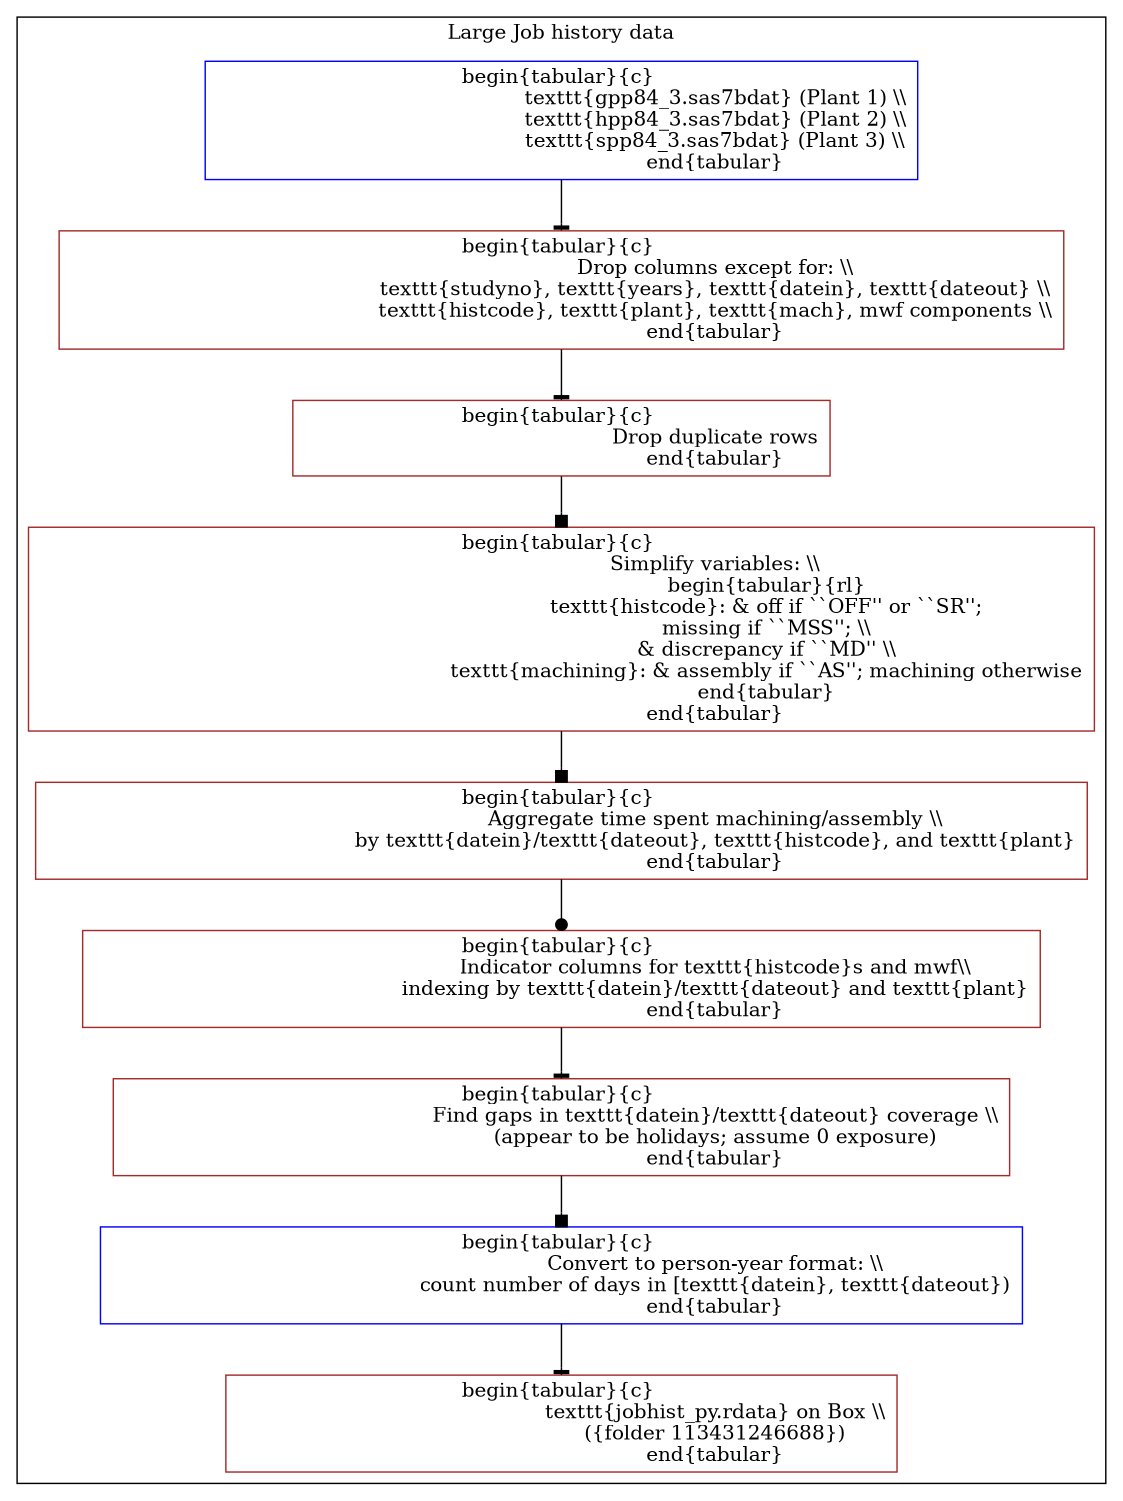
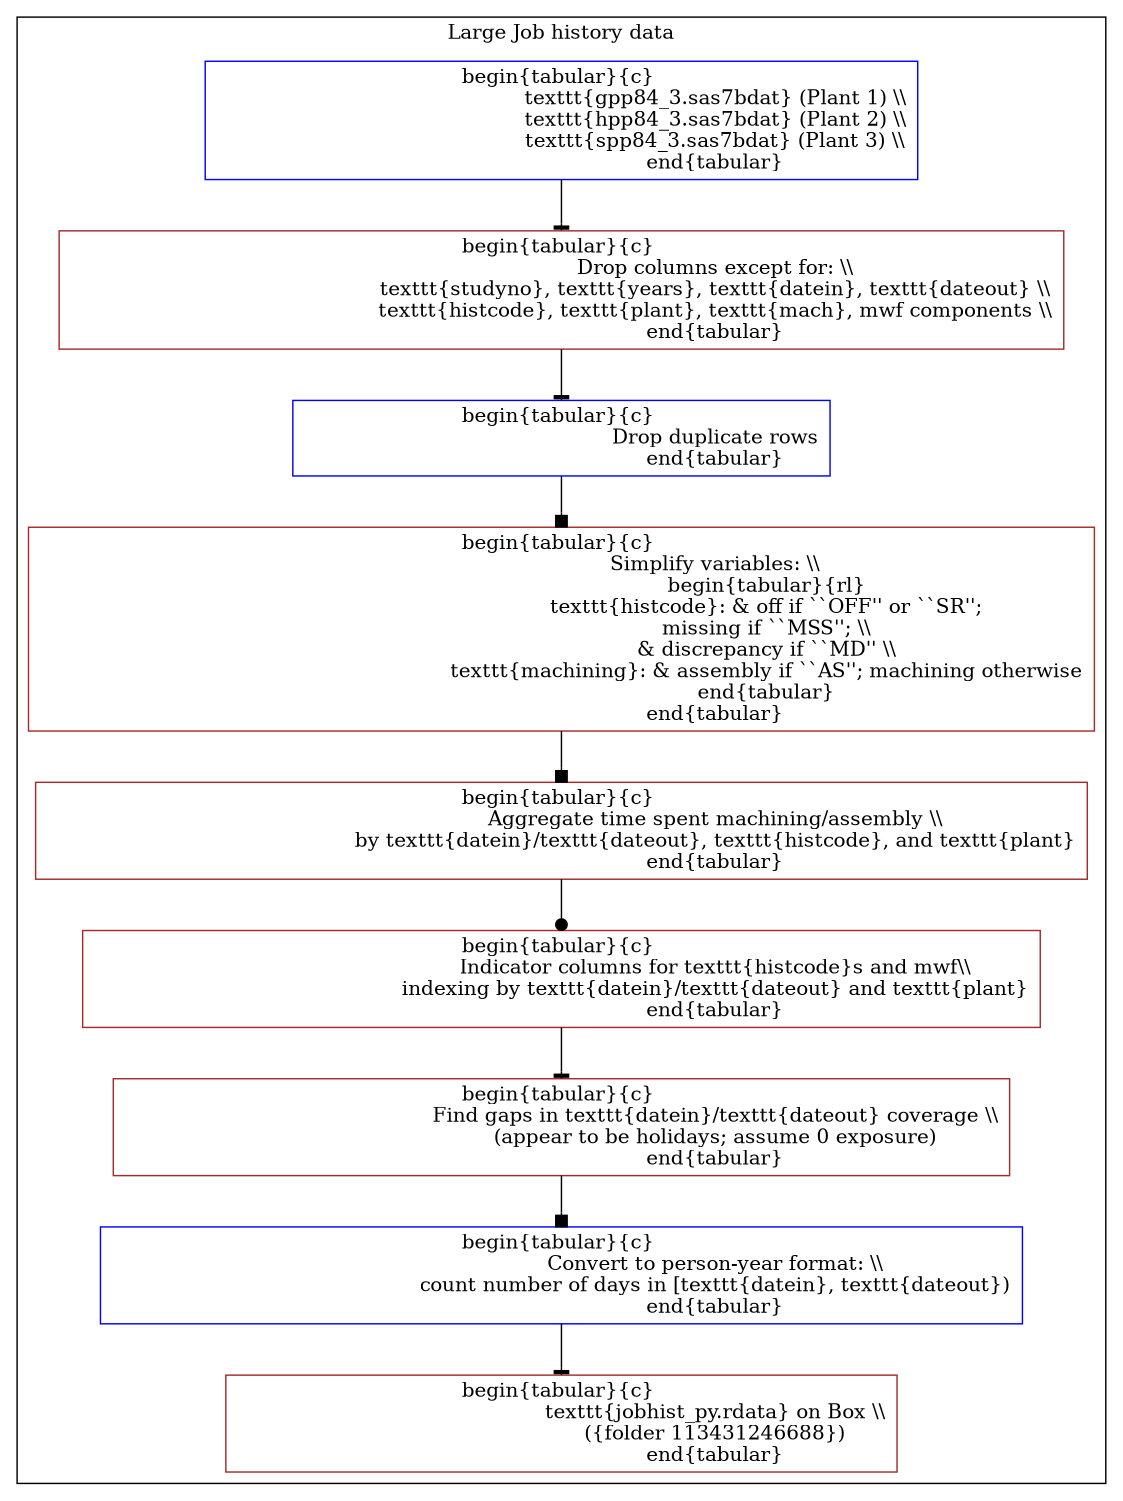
node "begin{tabular}{c} Drop duplicate rows end{tabular}": color brown -> blue
